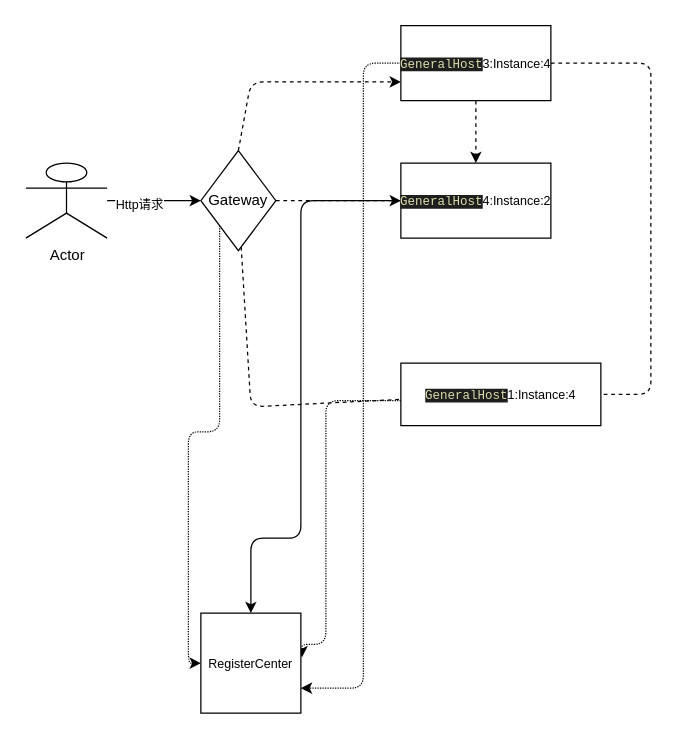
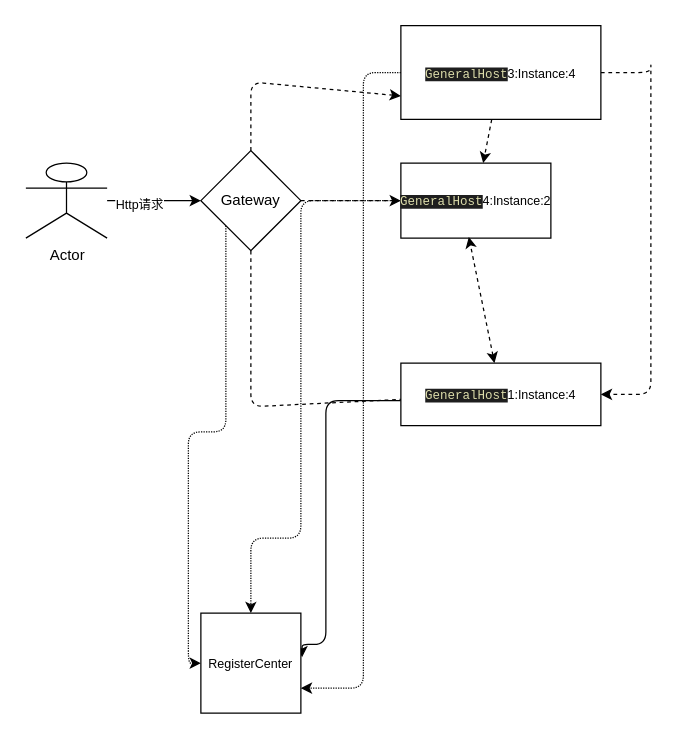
node "GeneralHost3:Instance:4": size 150x75 -> 200x94
node "Gateway": size 75x100 -> 100x100
edge "GeneralHost4:Instance:2" -- "GeneralHost1:Instance:4": added
edge "GeneralHost4:Instance:2" -> "RegisterCenter": style solid -> dashed
edge "GeneralHost1:Instance:4" -> "RegisterCenter": style dashed -> solid
